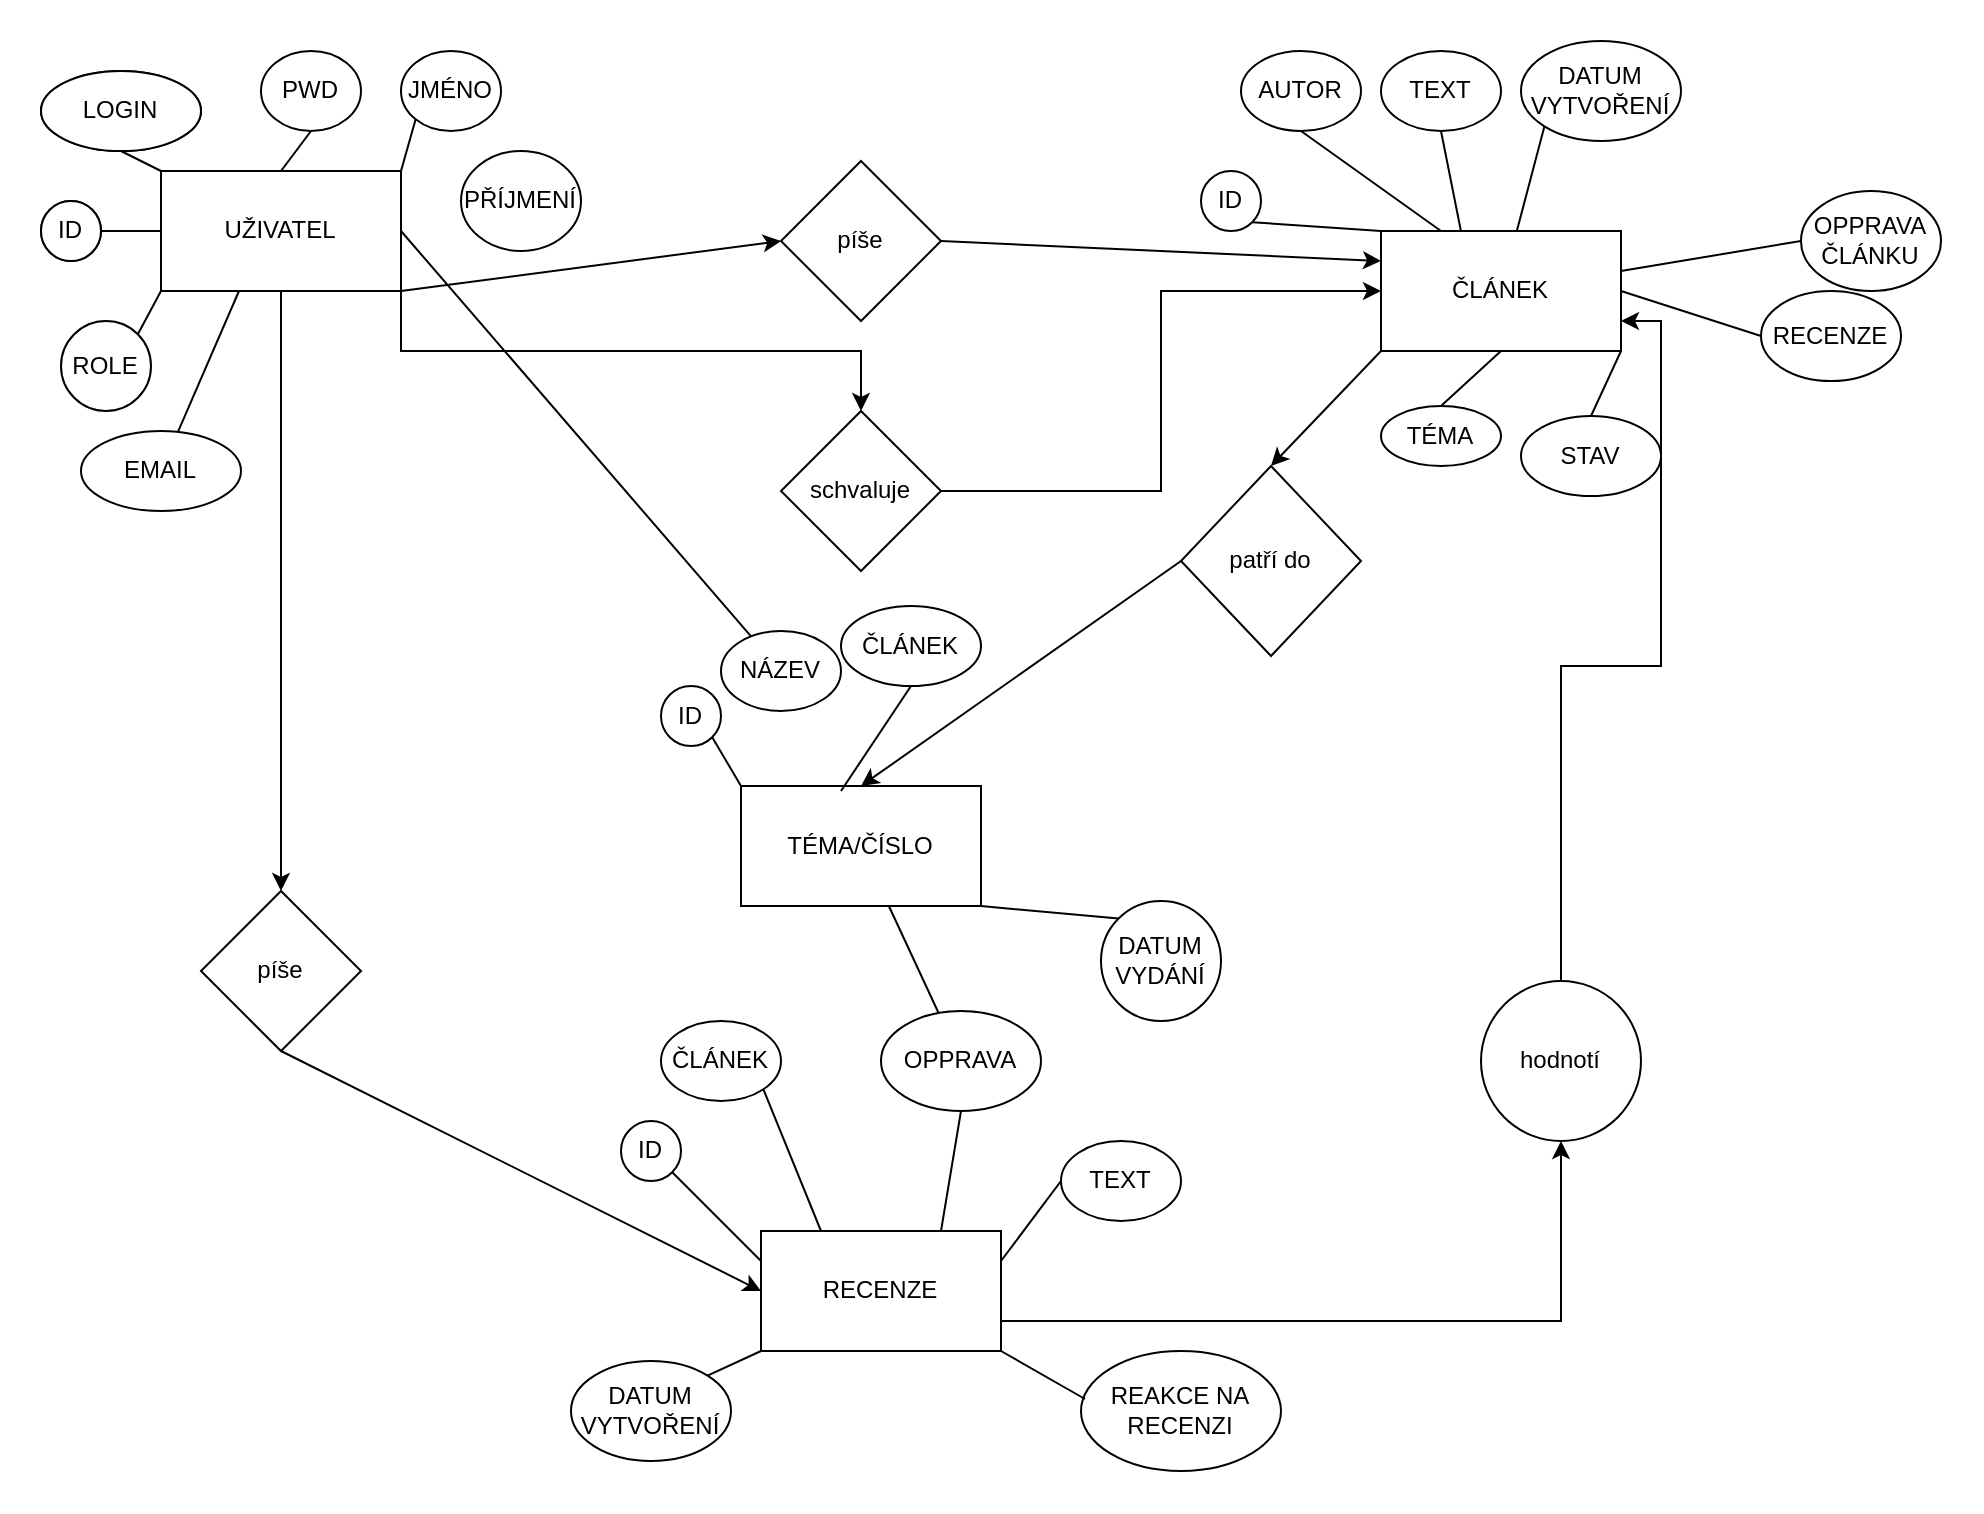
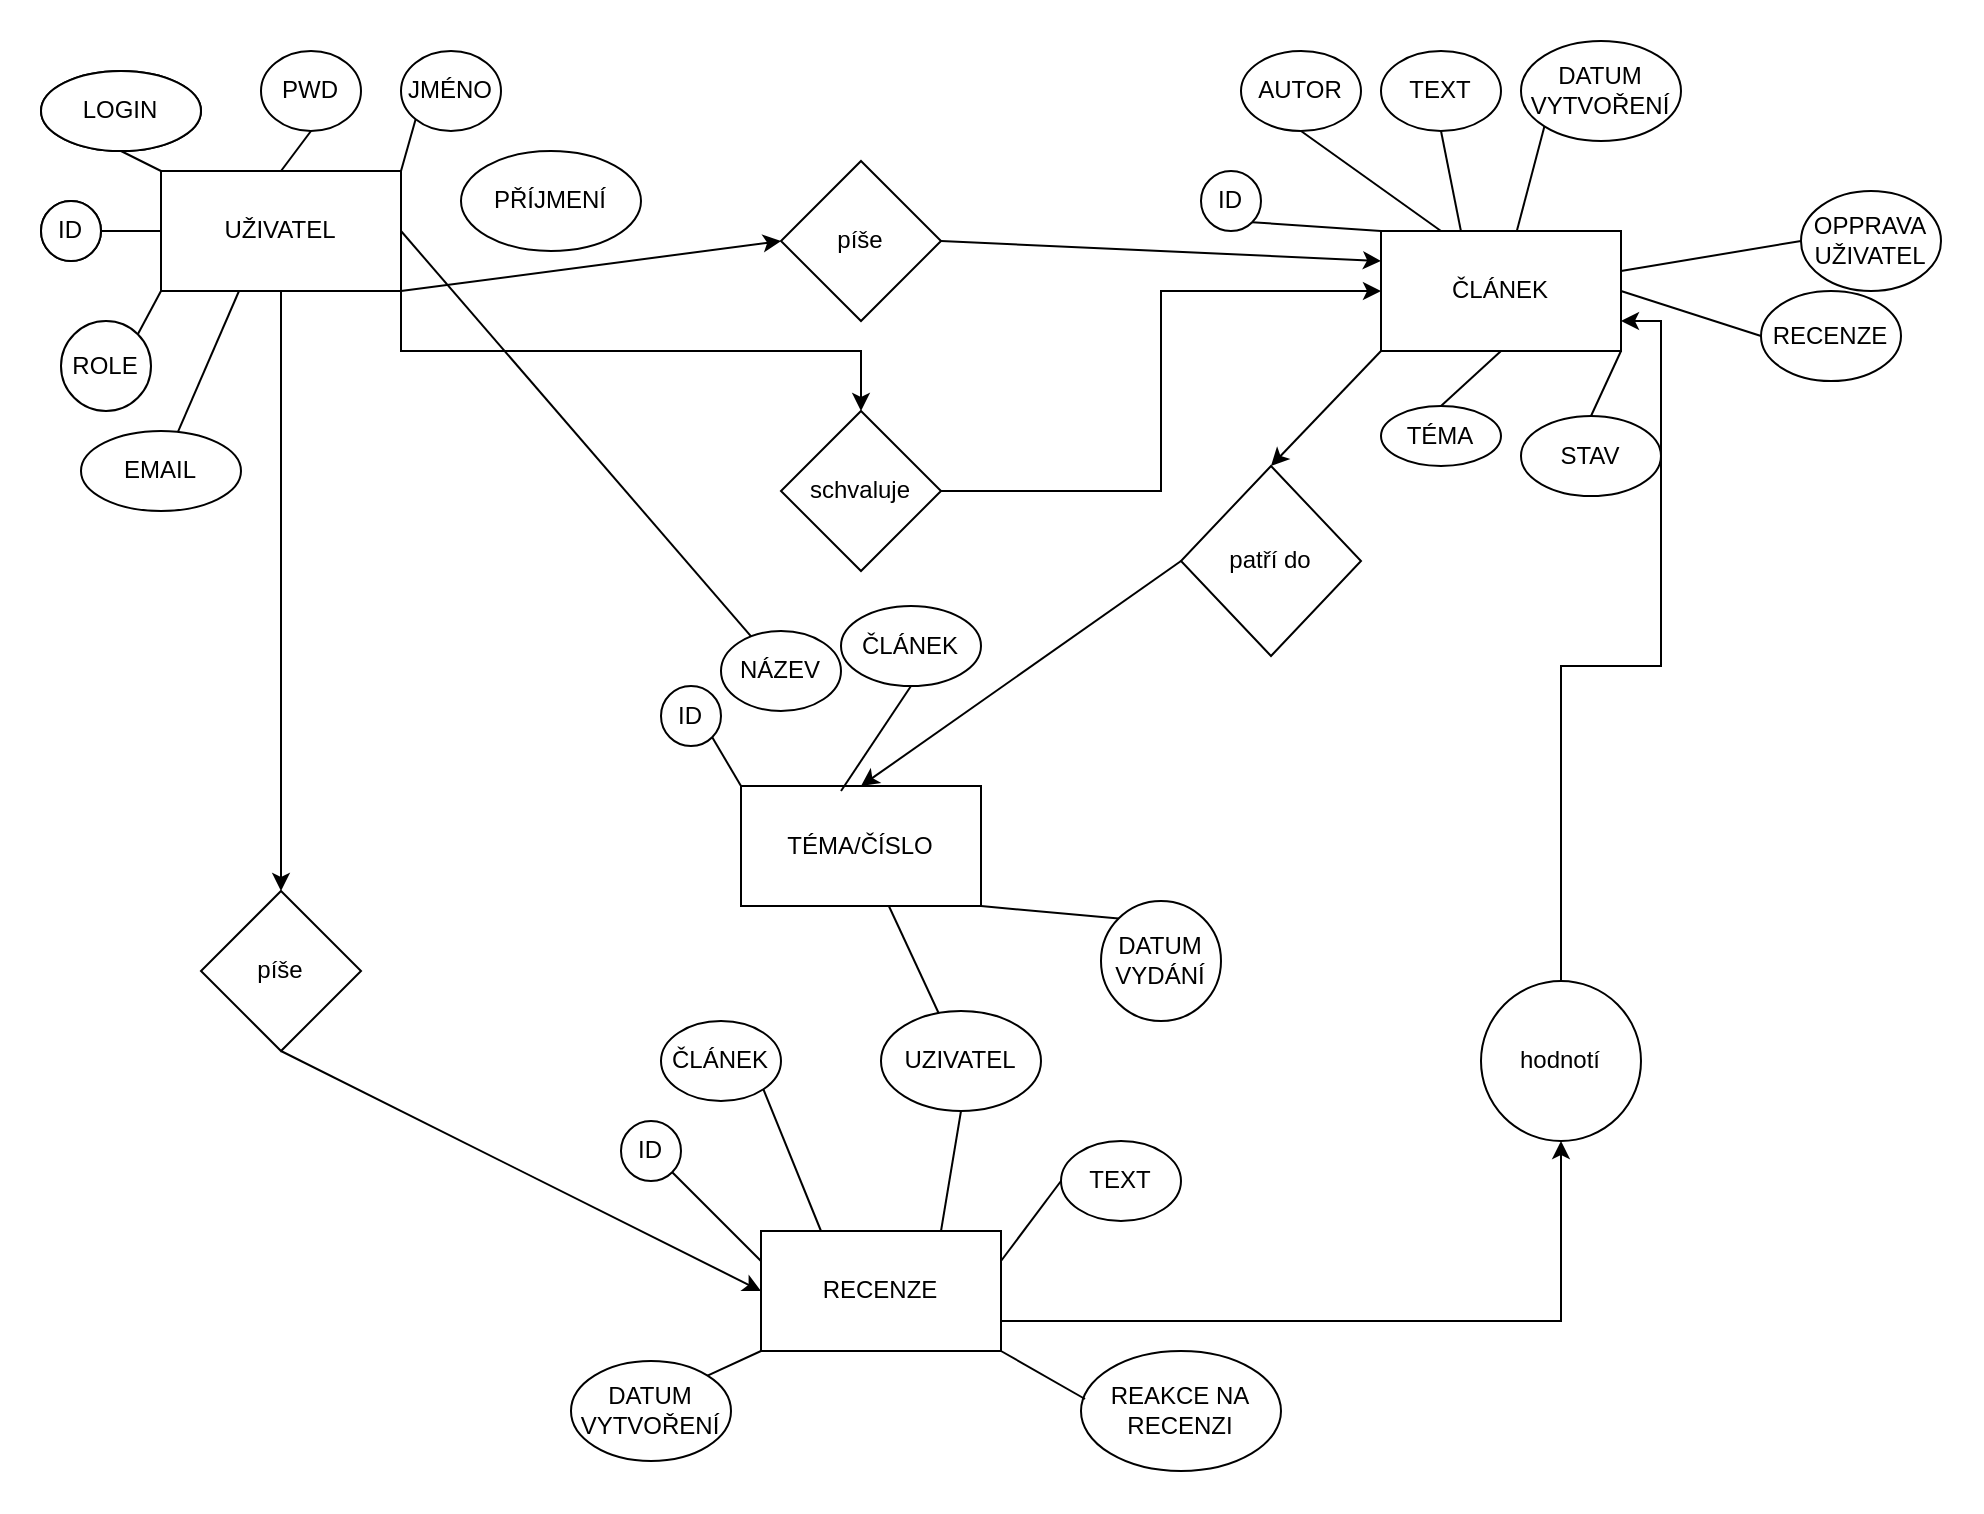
node "PŘÍJMENÍ": size 120x100 -> 180x100
node "OPPRAVA ČLÁNKU": label "OPPRAVA ČLÁNKU" -> "OPPRAVA UŽIVATEL"
node "OPPRAVA": label "OPPRAVA" -> "UZIVATEL"
